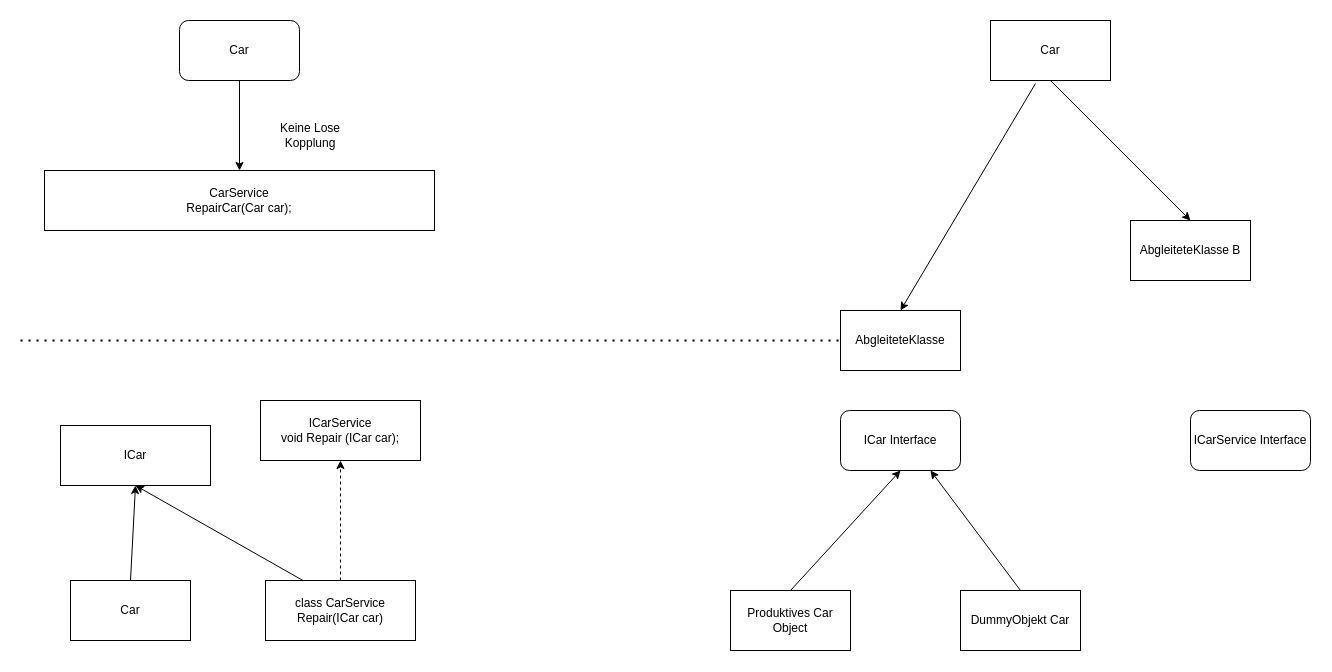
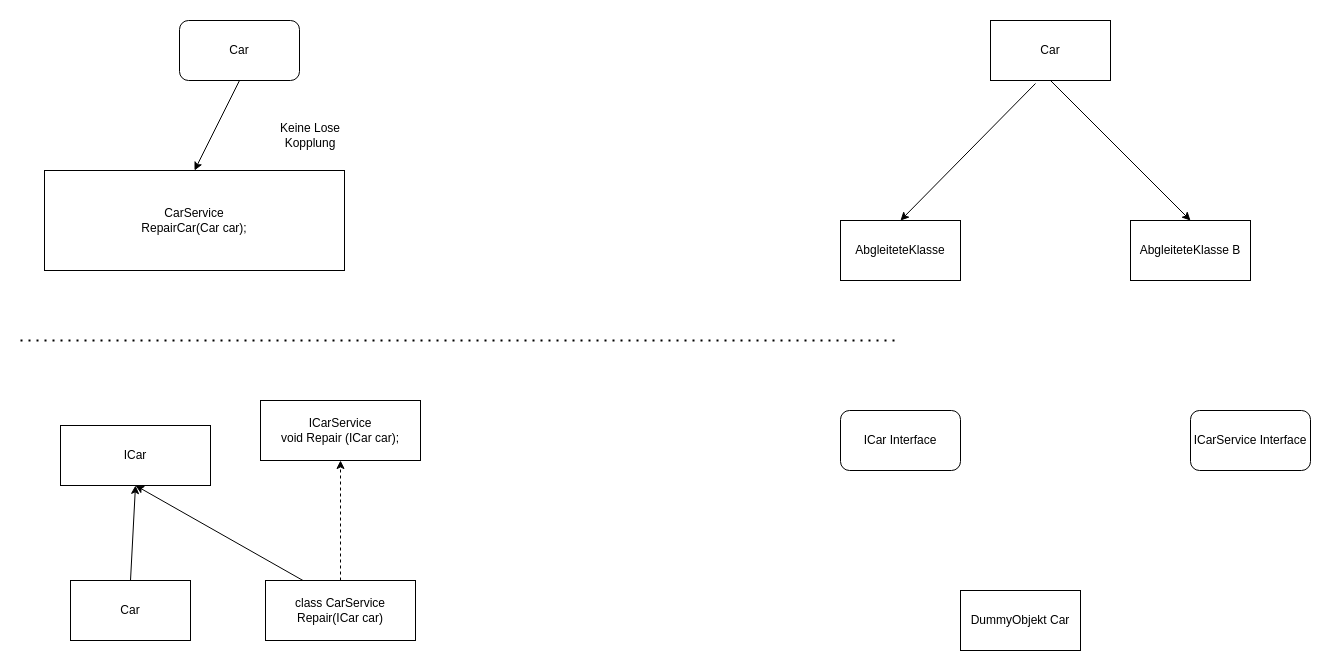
node "CarService RepairCar(Car car);": size 390x60 -> 300x100
node "AbgleiteteKlasse": moved (901, 341) -> (901, 251)
edge "Produktives Car Object" -> "ICar Interface": removed
edge "DummyObjekt Car" -> "ICar Interface": removed
node "Produktives Car Object": removed
